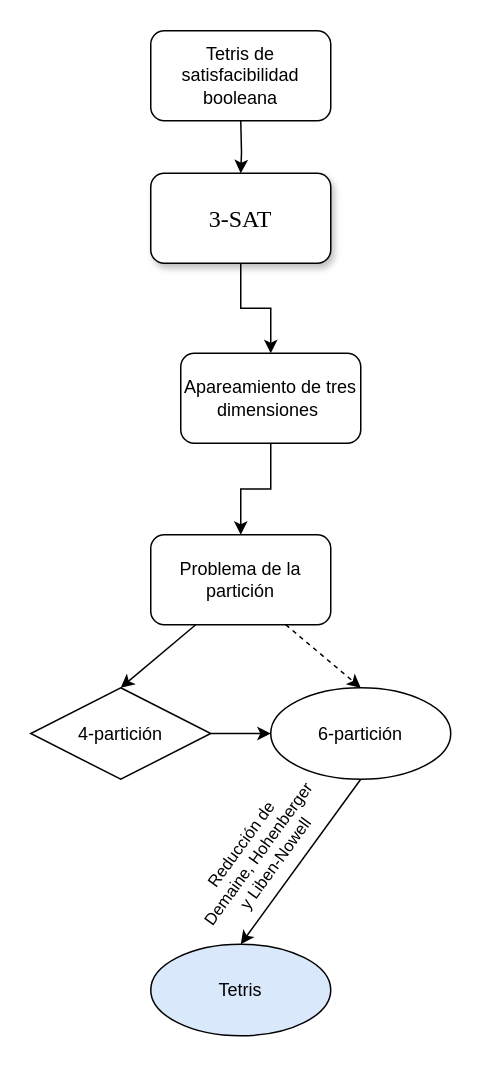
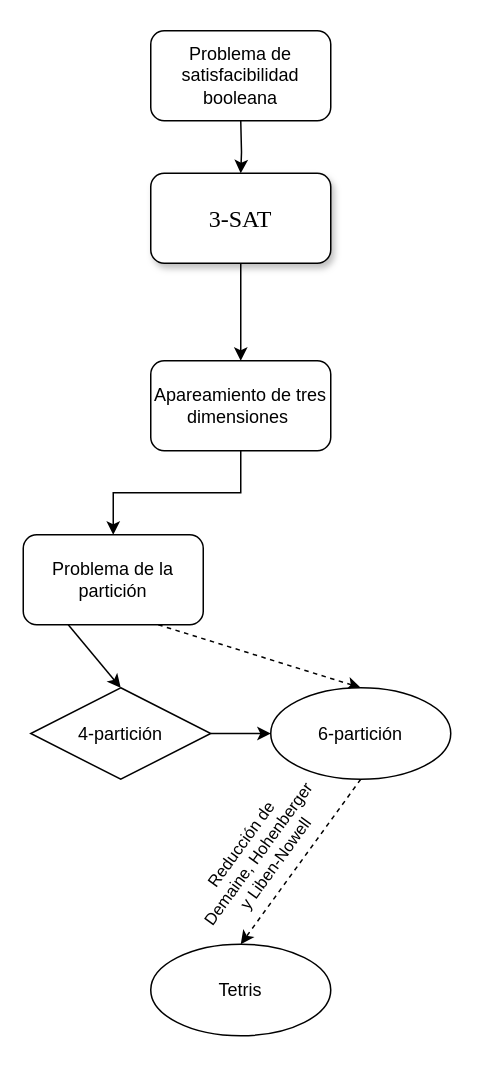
node "Tetris de satisfacibilidad booleana": label "Tetris de satisfacibilidad booleana" -> "Problema de satisfacibilidad booleana"
node "Apareamiento de tres dimensiones": moved (271, 398) -> (241, 406)
node "Problema de la partición": moved (241, 580) -> (113, 580)
edge "6-partición" -> "Tetris": style solid -> dashed
node "Tetris": fillcolor #dae8fc -> #ffffff
